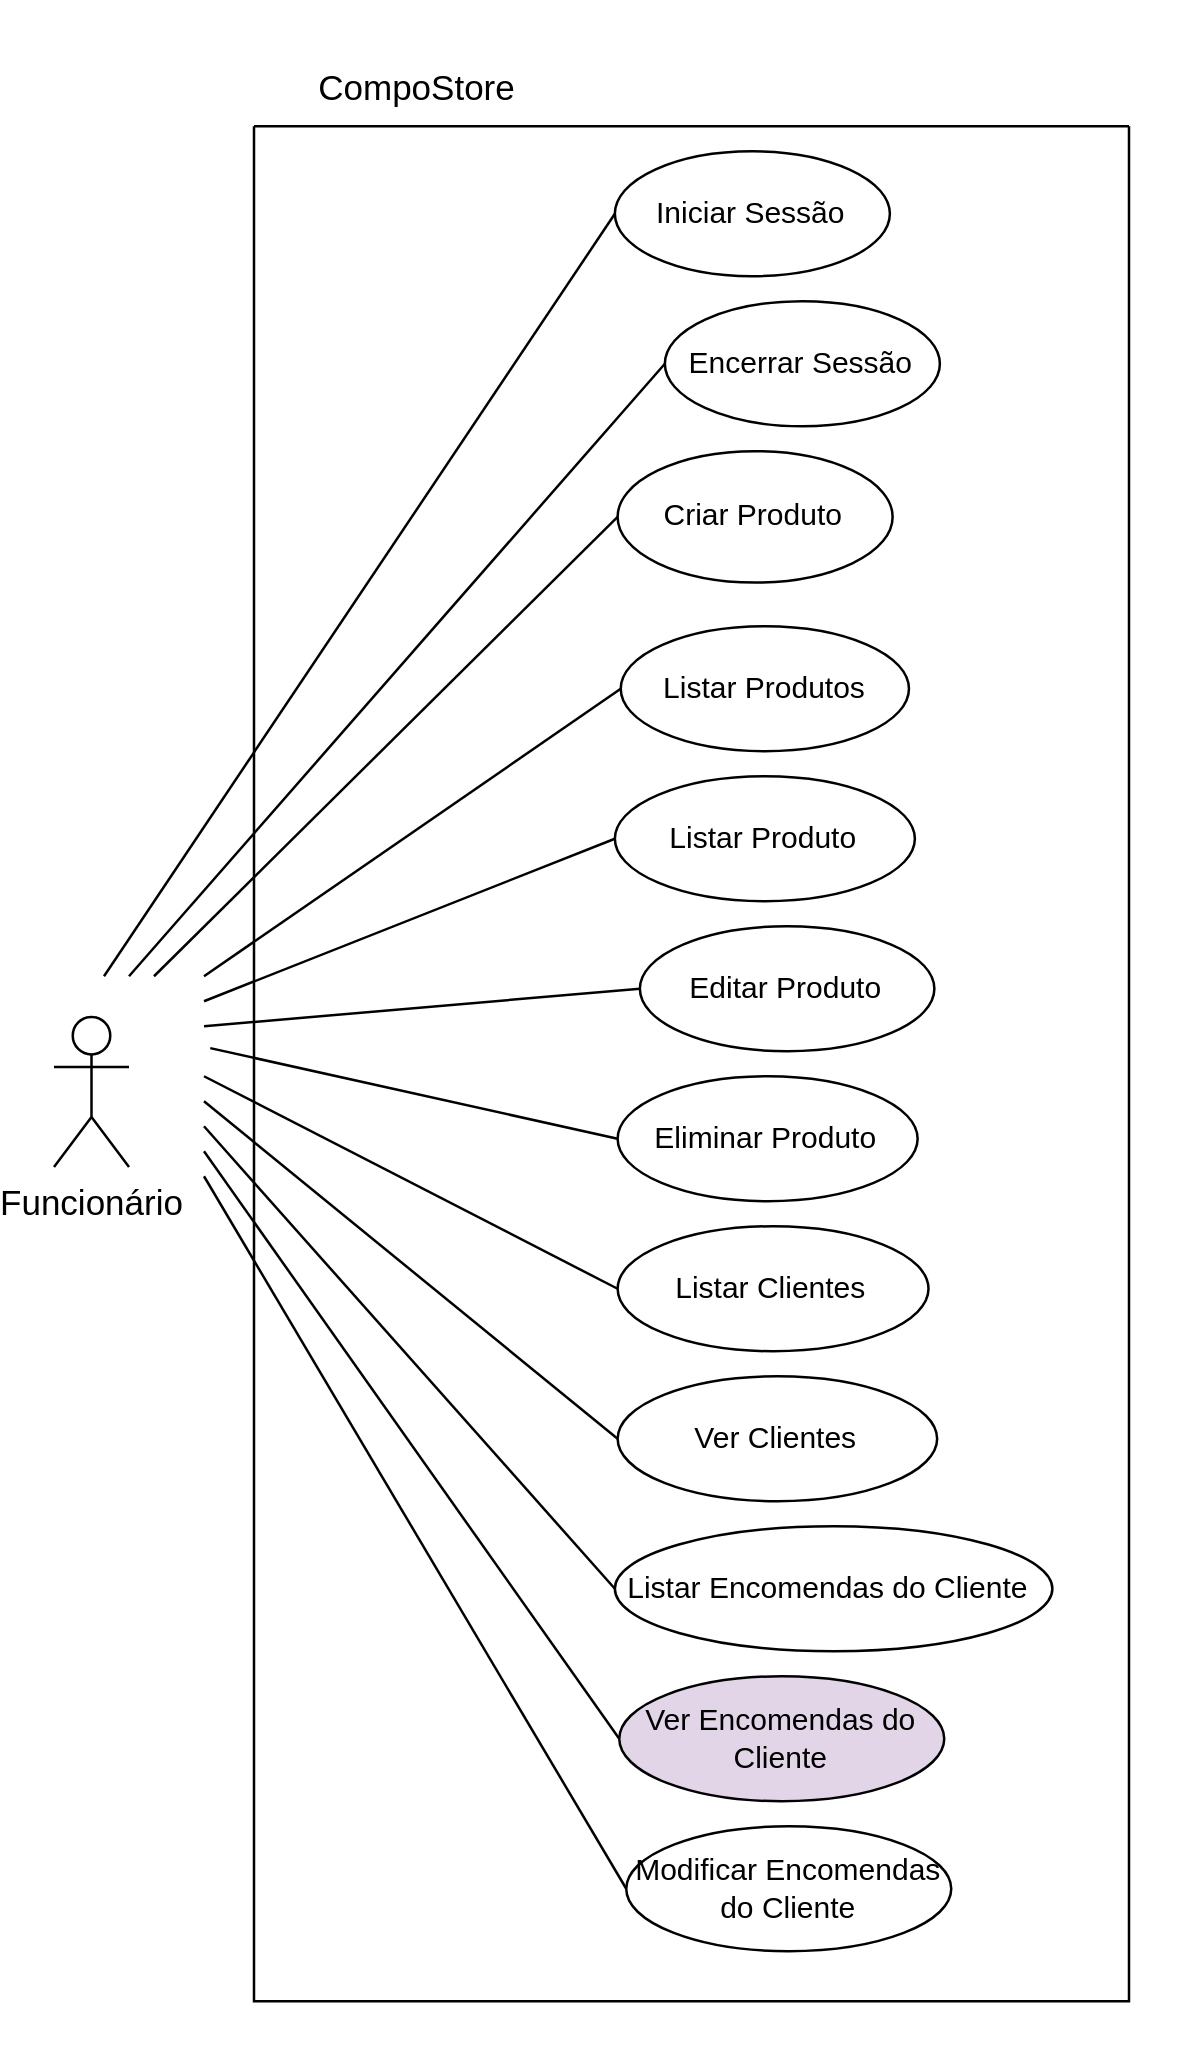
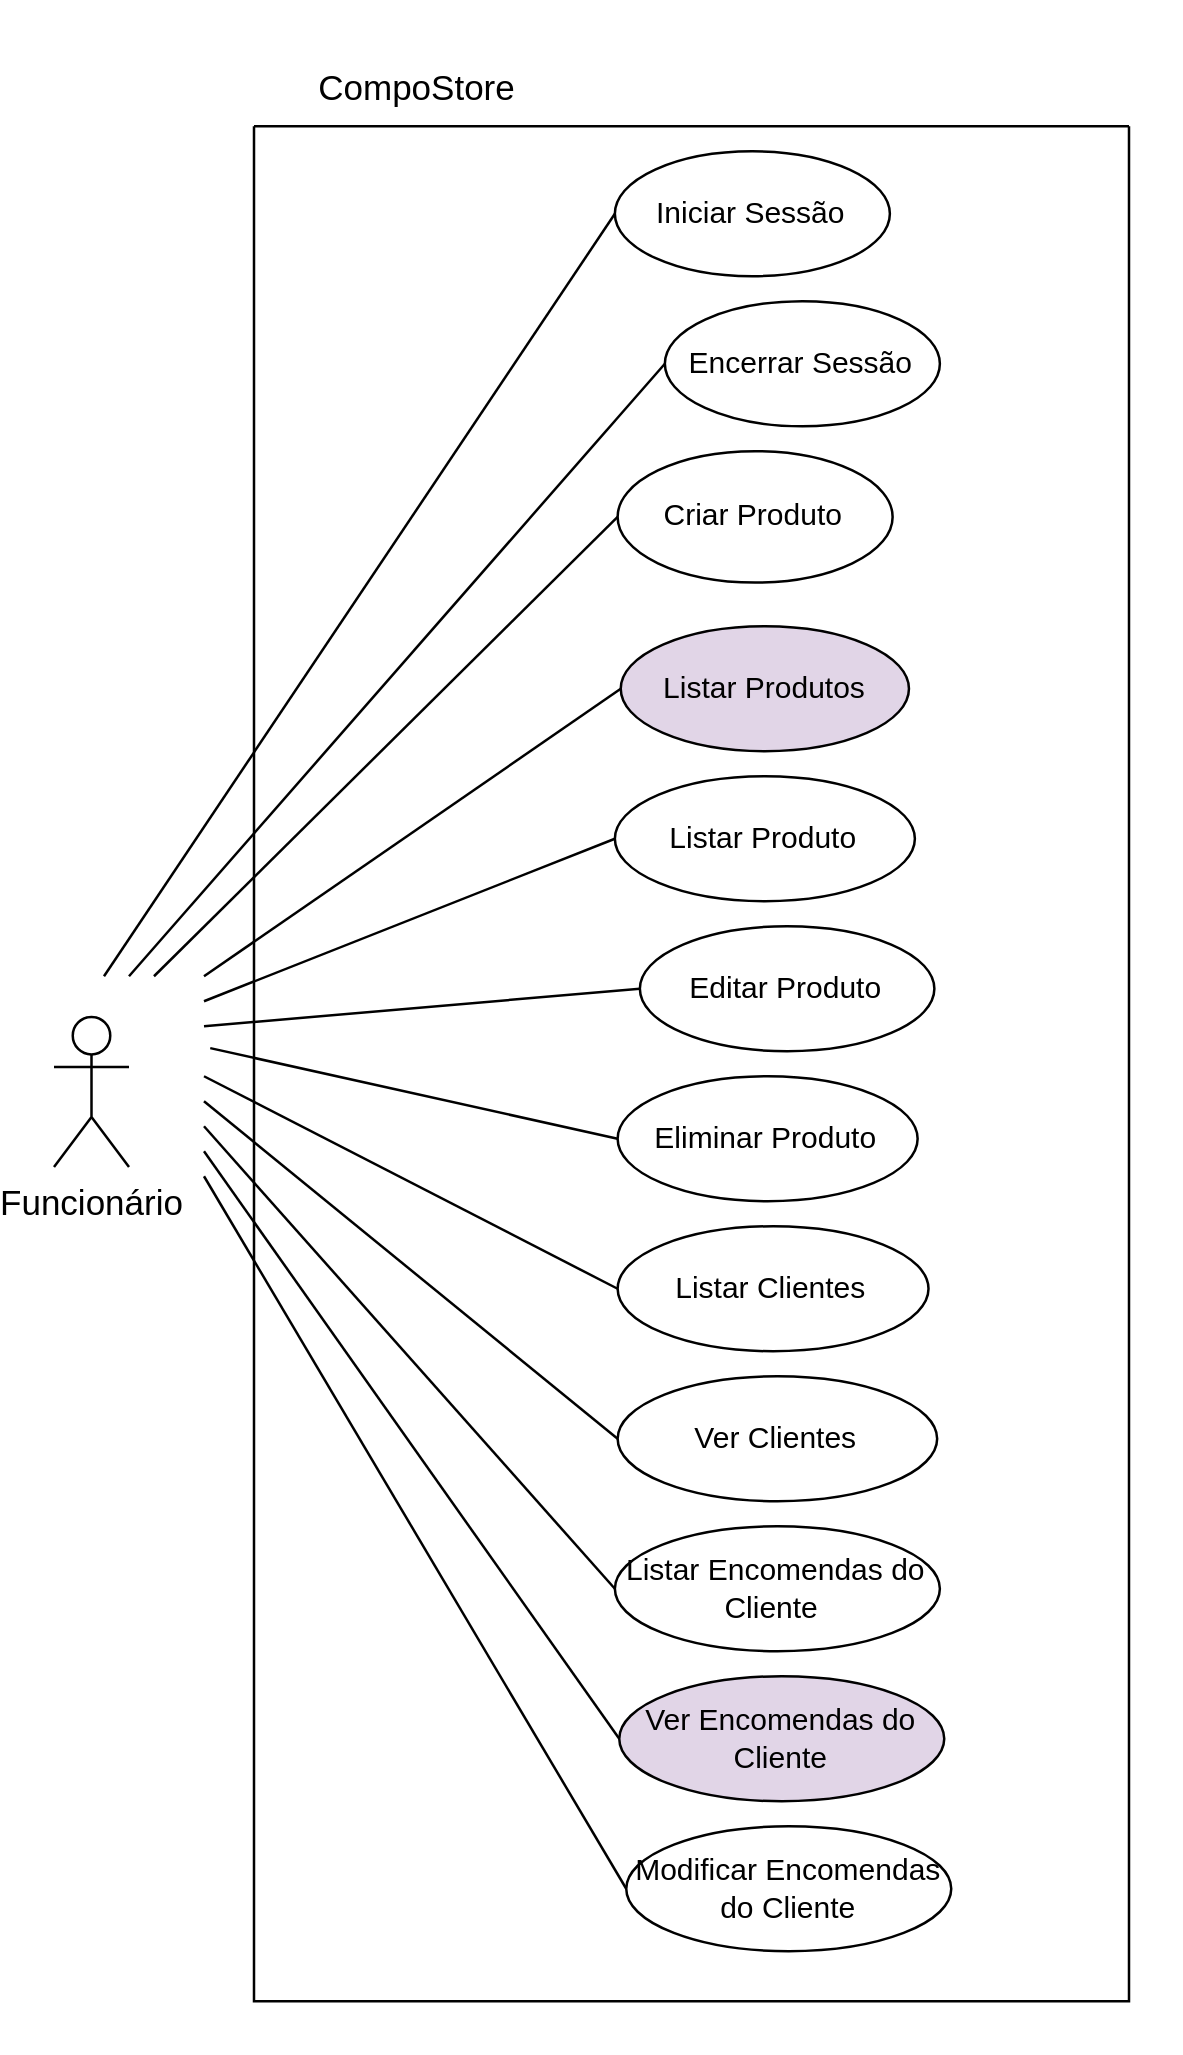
node "Listar Produtos": fillcolor #ffffff -> #e1d5e7
node "Listar Encomendas do Cliente": size 438x125 -> 325x125
